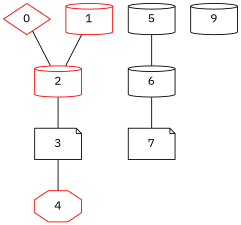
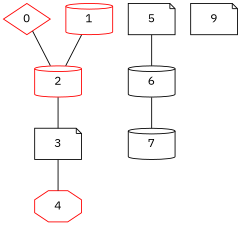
node "5": shape cylinder -> note
node "9": shape cylinder -> note
node "7": shape note -> cylinder
